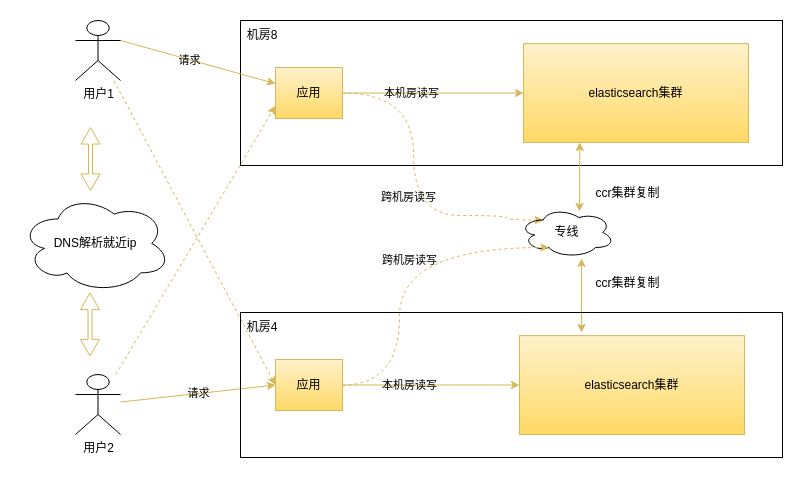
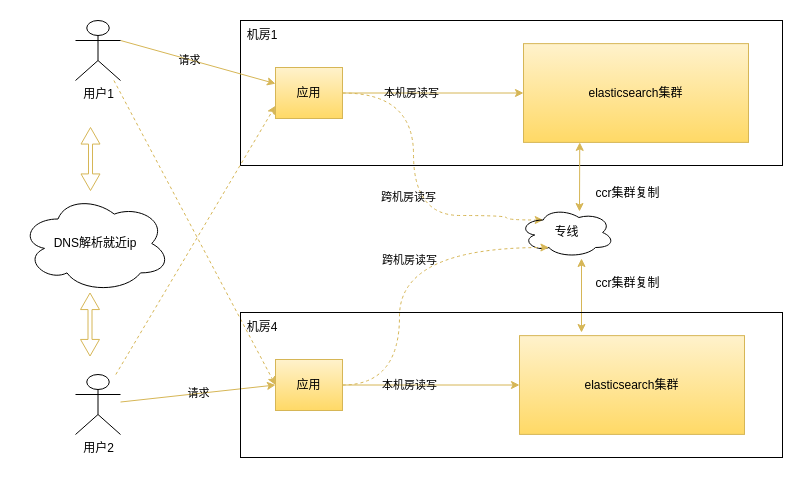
node "机房8": label "机房8" -> "机房1"
